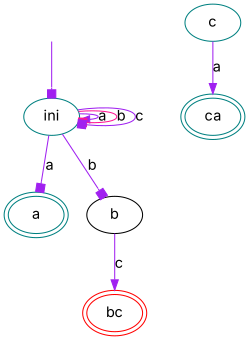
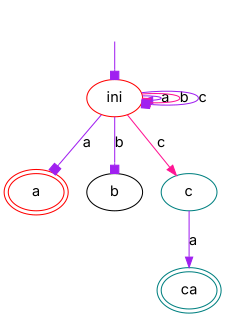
node "ini": color teal -> red
edge "ini" -> "c": added, label "c"
node "a": color teal -> red
node "bc": removed
